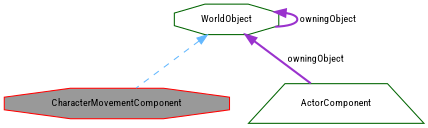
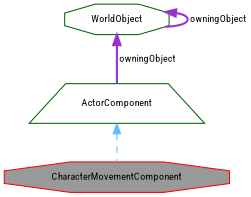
edge "CharacterMovementComponent" -> "WorldObject": now "CharacterMovementComponent" -> "ActorComponent"
